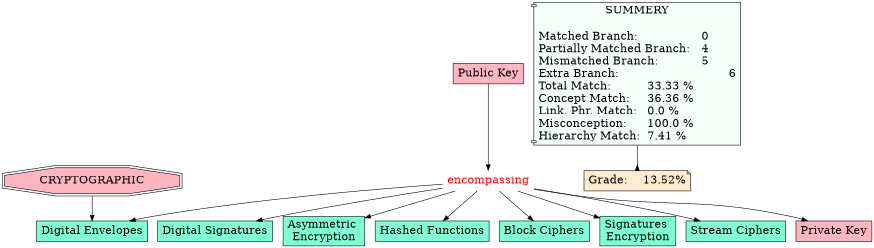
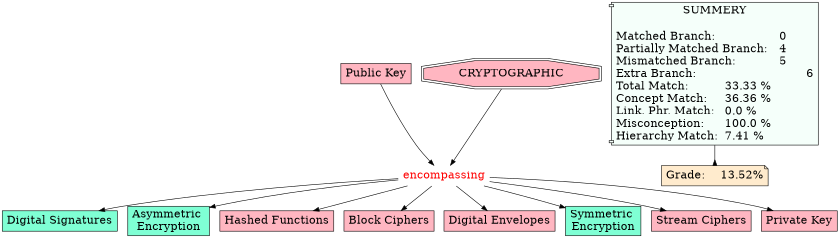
edge "CRYPTOGRAPHIC" -> "Digital Envelopes": now "CRYPTOGRAPHIC" -> "encompassing"
node "Digital Envelopes": fillcolor aquamarine -> #ffb6c1
node "Hashed Functions": fillcolor aquamarine -> #ffb6c1
node "Block Ciphers": fillcolor aquamarine -> #ffb6c1
node "Signatures Encryption": label "Signatures Encryption" -> "Symmetric Encryption"
node "Stream Ciphers": fillcolor aquamarine -> #ffb6c1
